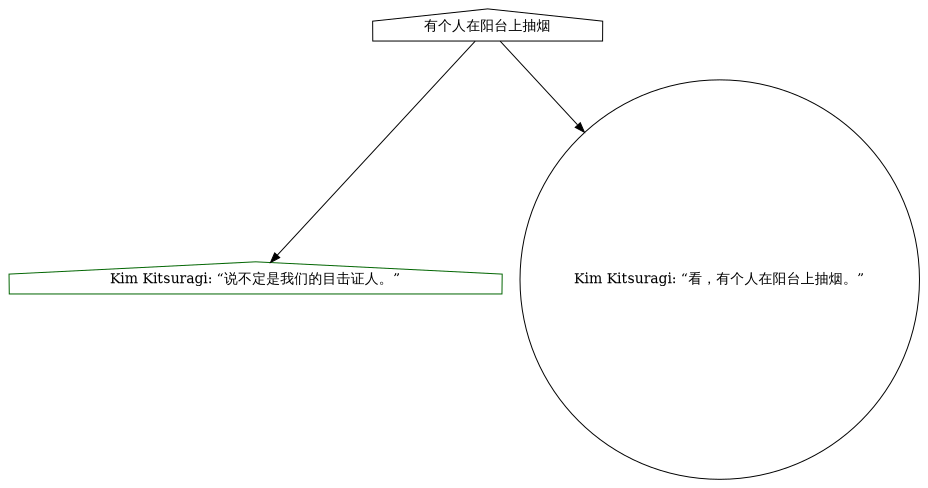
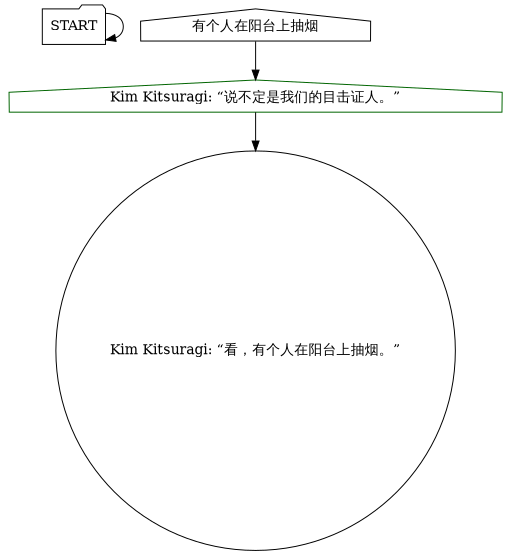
node "START": added
edge "有个人在阳台上抽烟" -> "Kim Kitsuragi: “看，有个人在阳台上抽烟。”": now "Kim Kitsuragi: “说不定是我们的目击证人。”" -> "Kim Kitsuragi: “看，有个人在阳台上抽烟。”"
